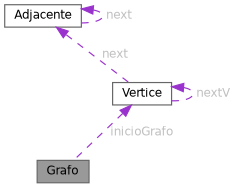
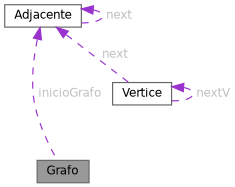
edge "Grafo" -> "Vertice": now "Grafo" -> "Adjacente"
